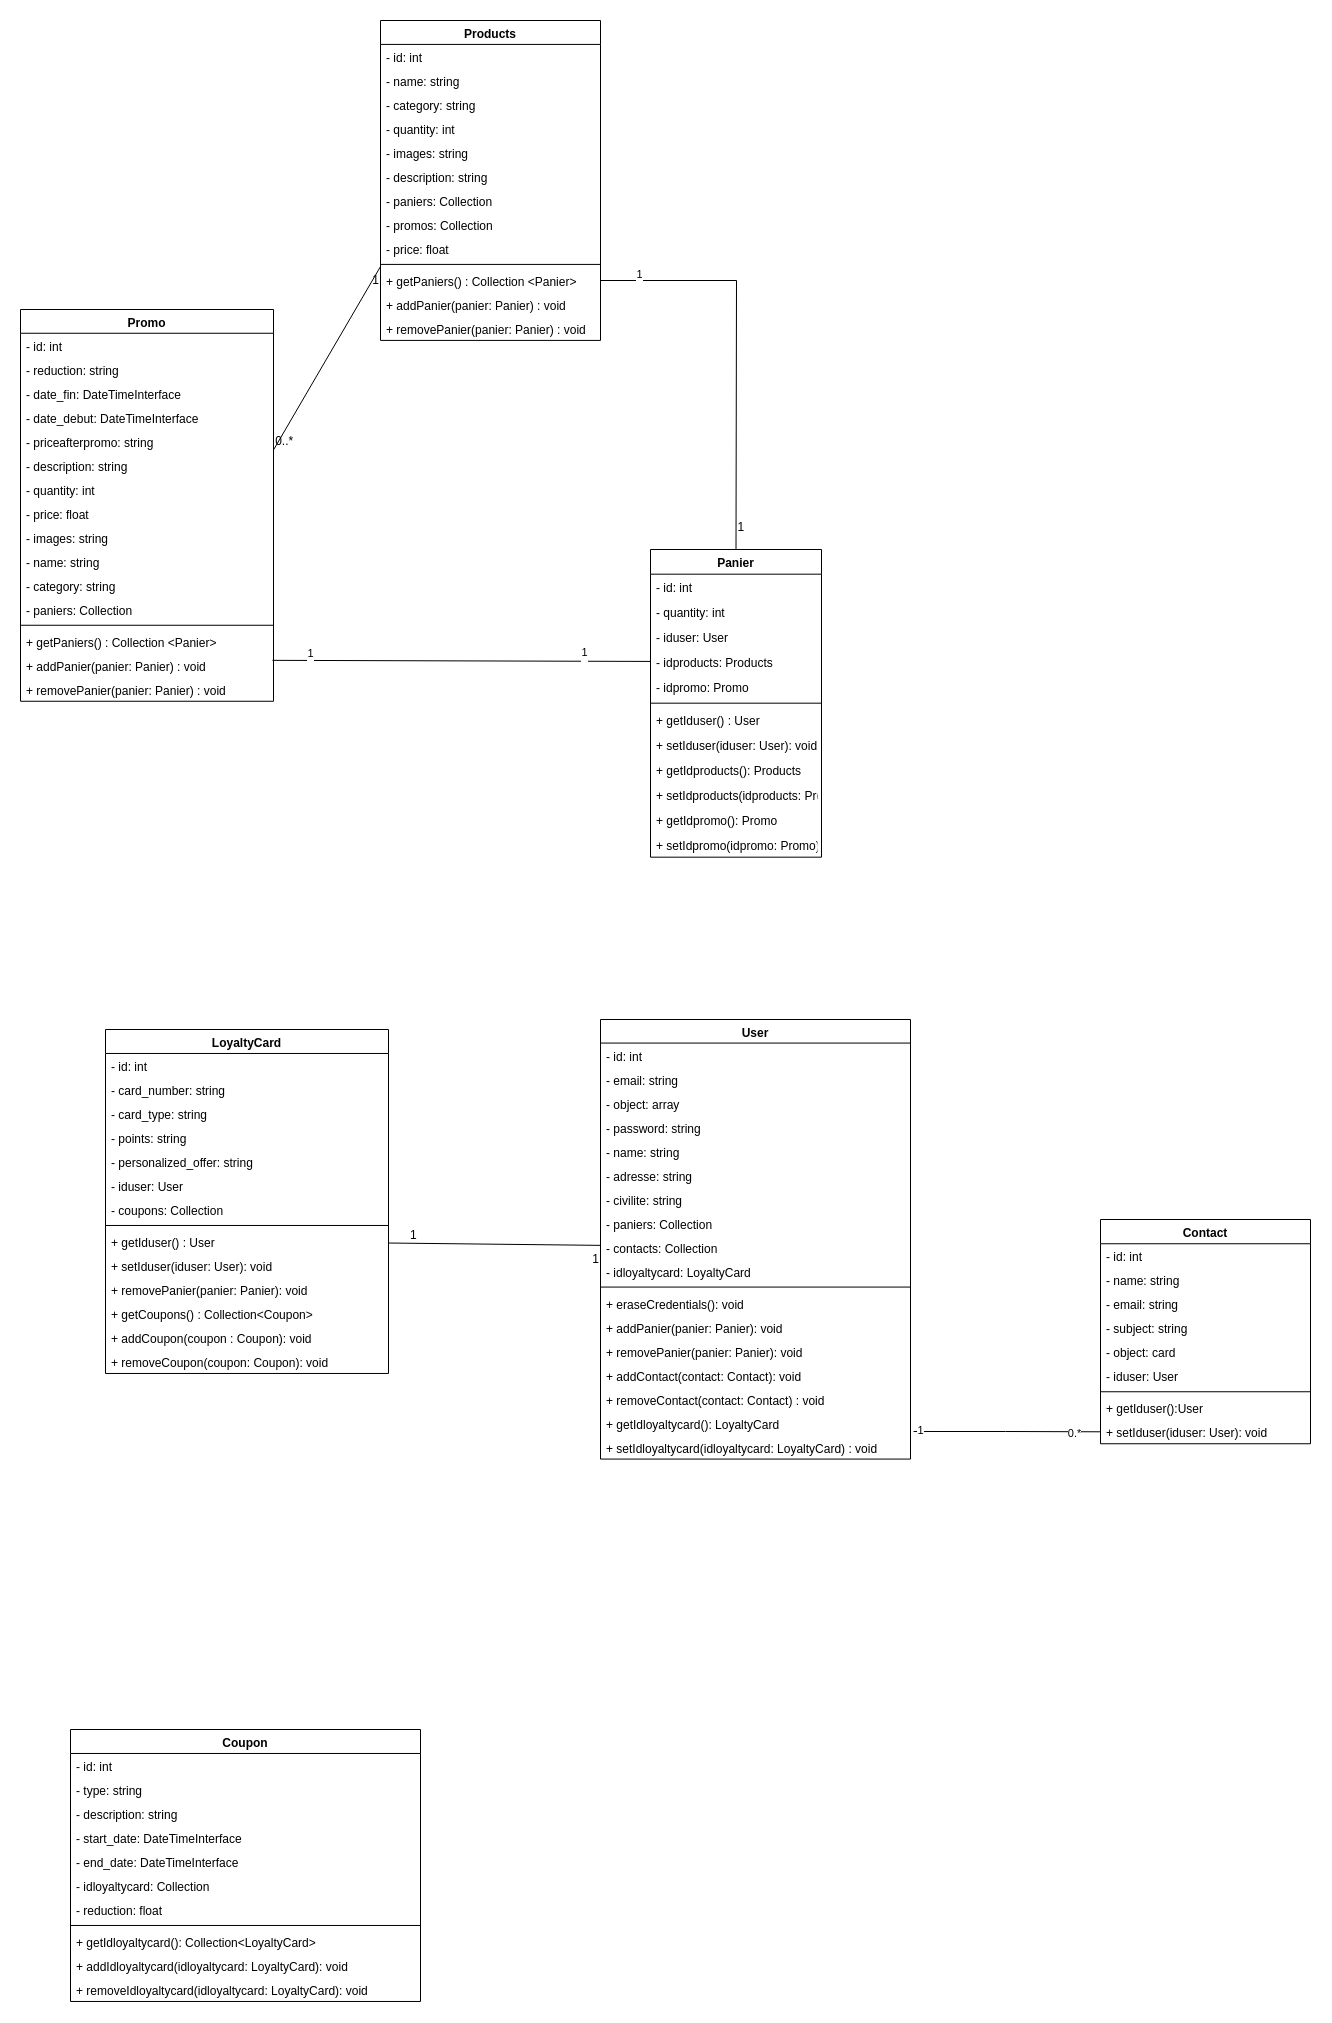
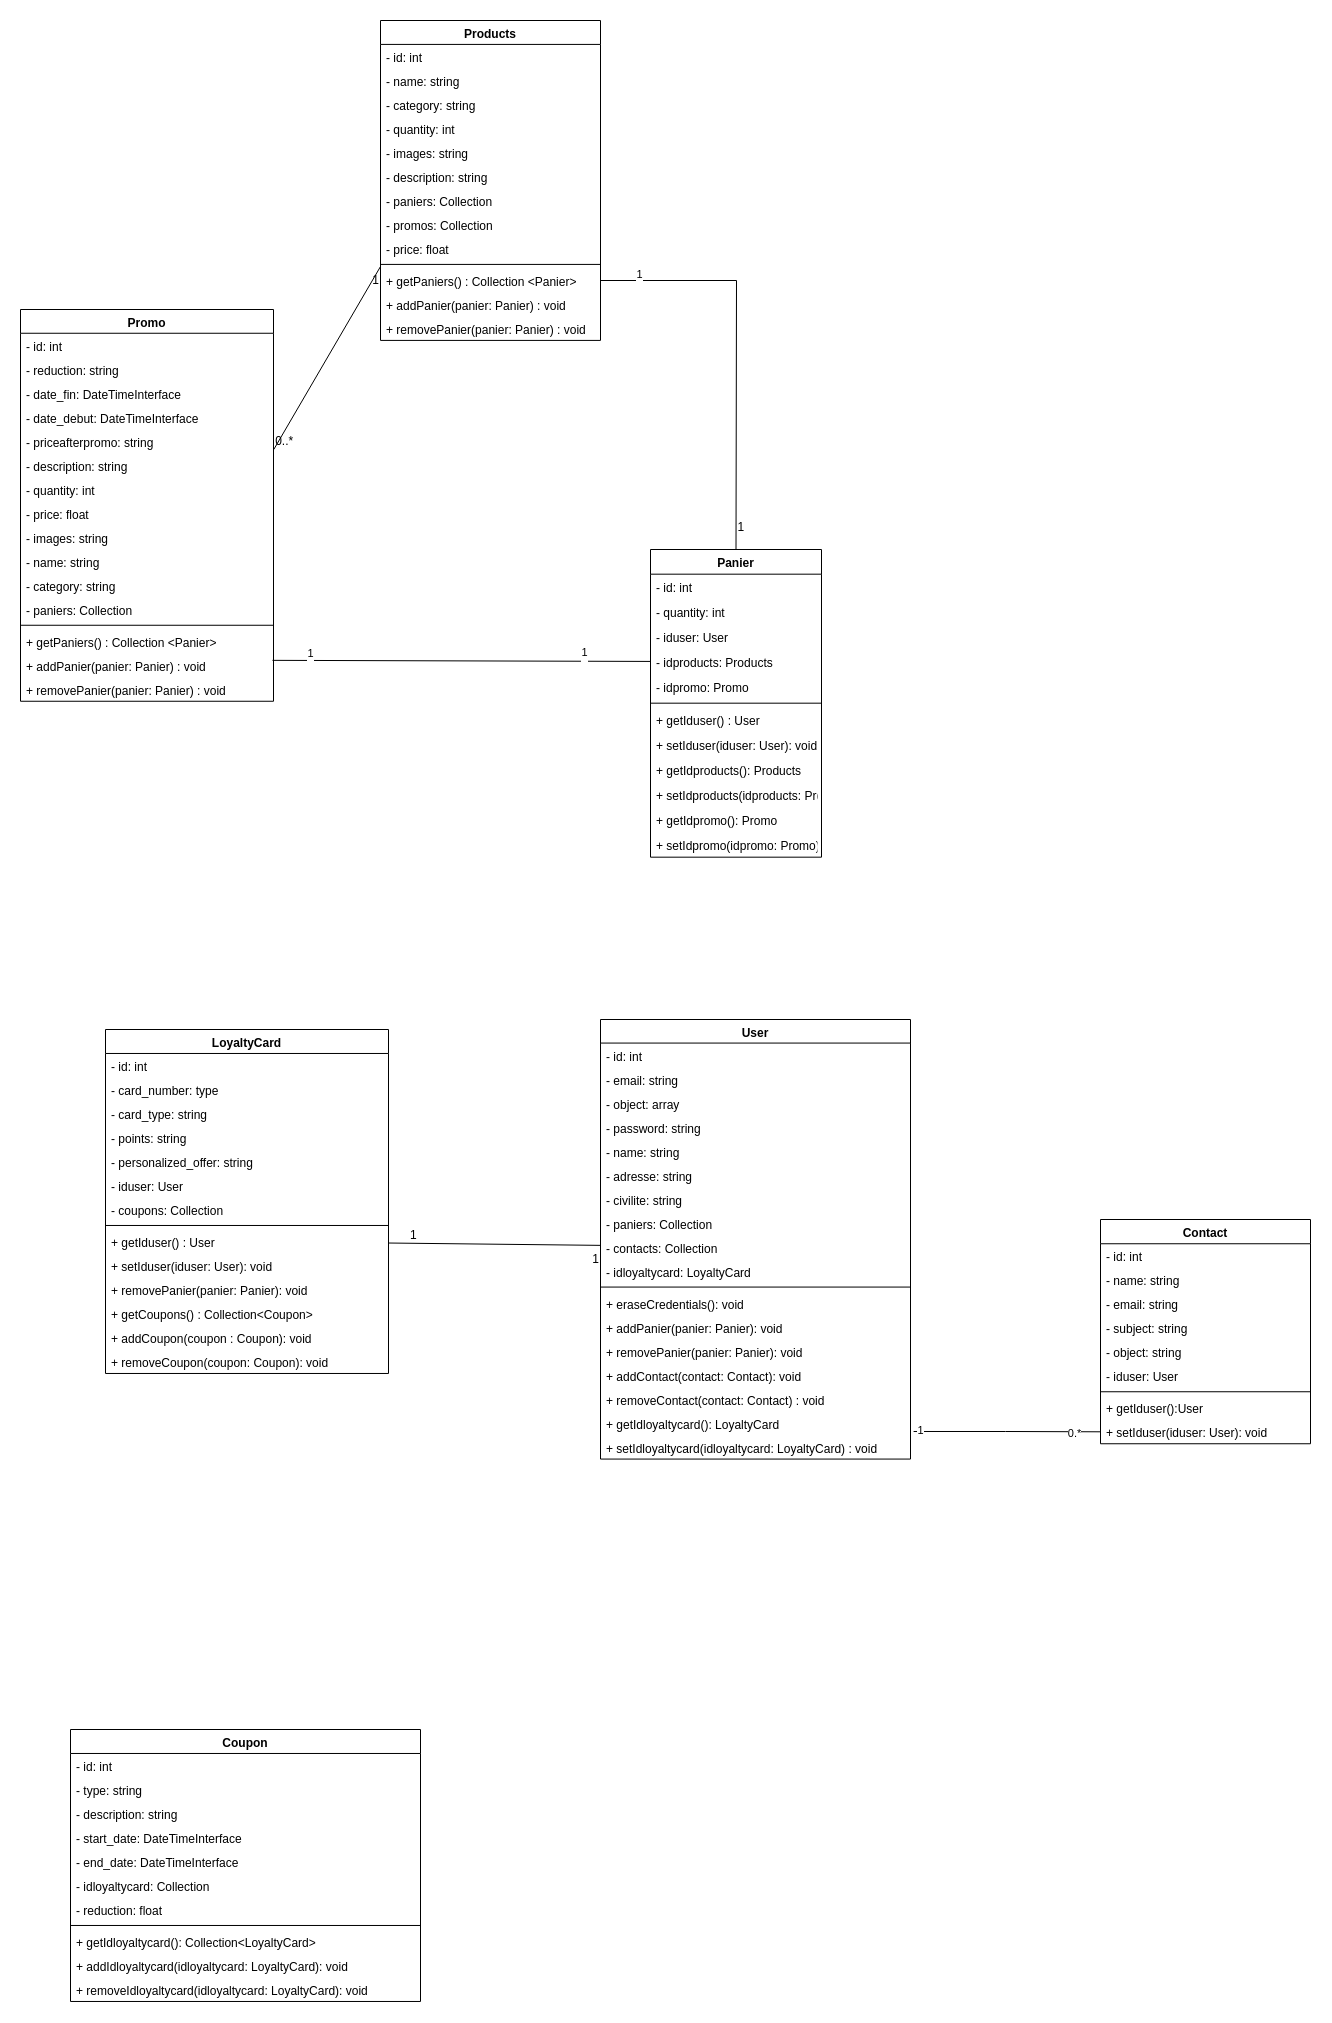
node "- card_number: string": label "- card_number: string" -> "- card_number: type"
node "- object: card": label "- object: card" -> "- object: string"
